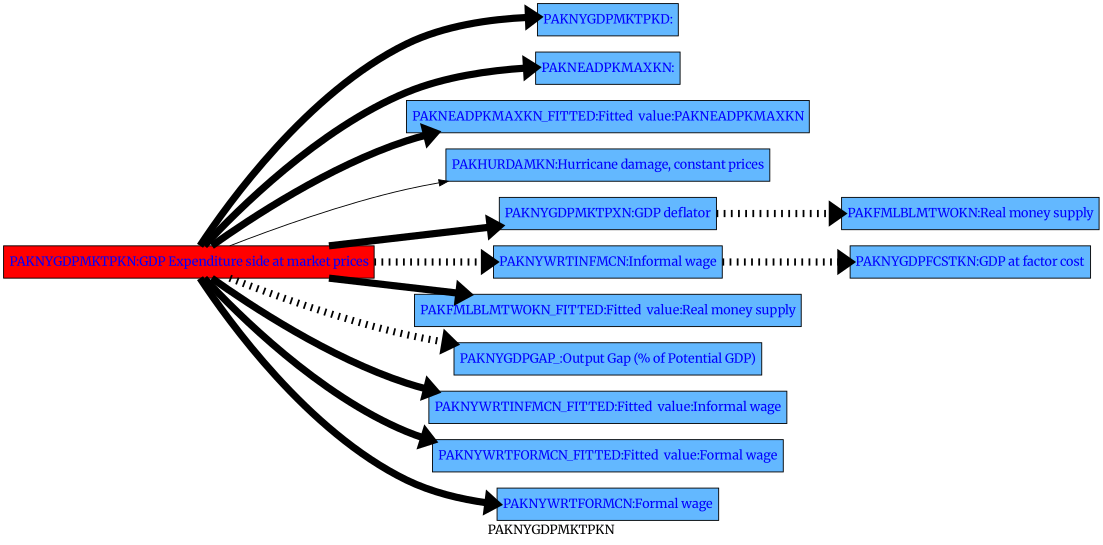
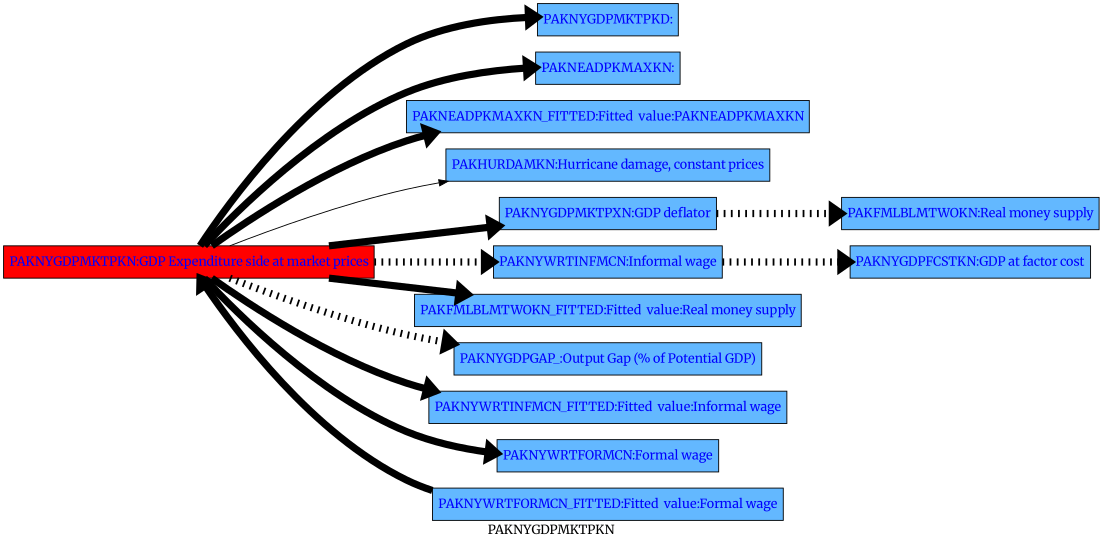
edge "PAKNYGDPMKTPKN:GDP Expenditure side at market prices" -> "PAKNYWRTFORMCN_FITTED:Fitted  value:Formal wage": reversed
